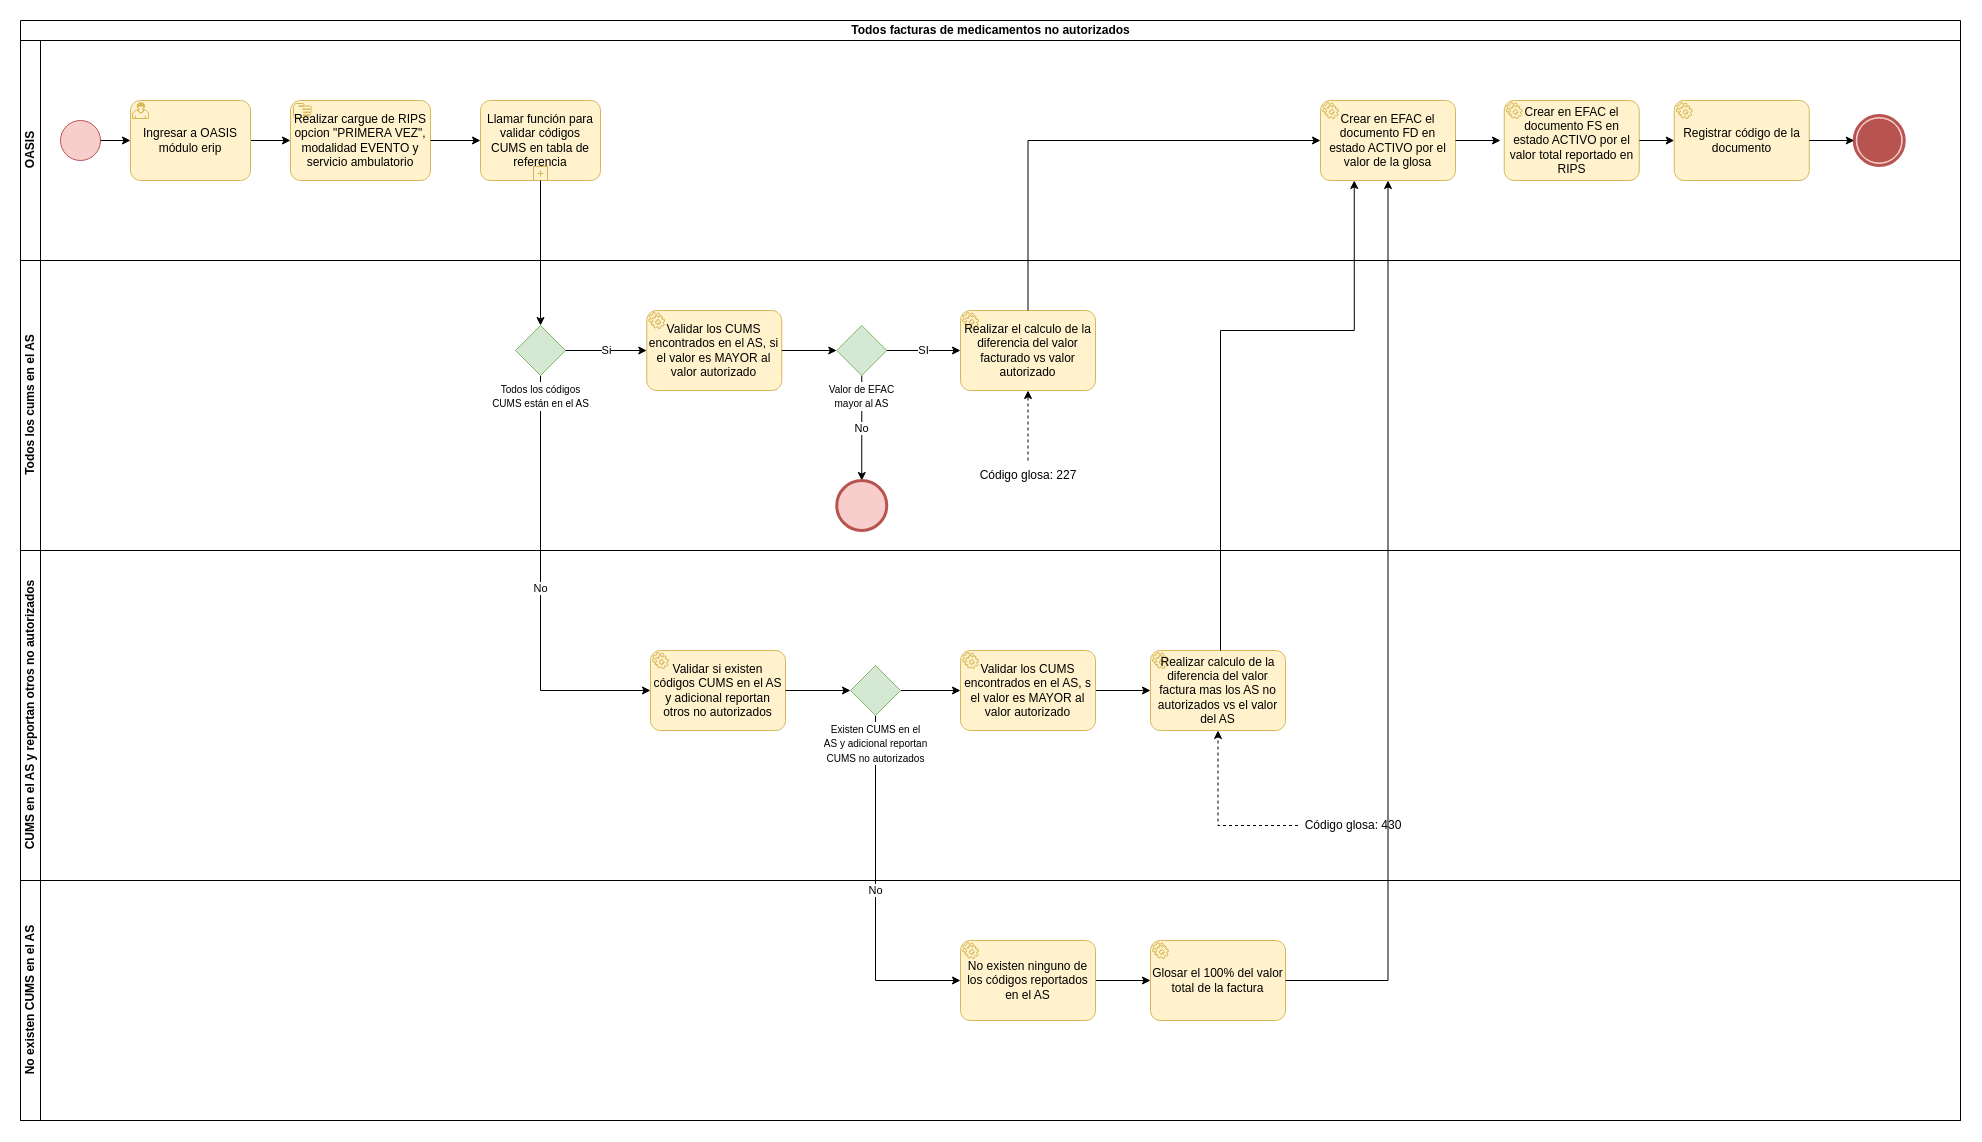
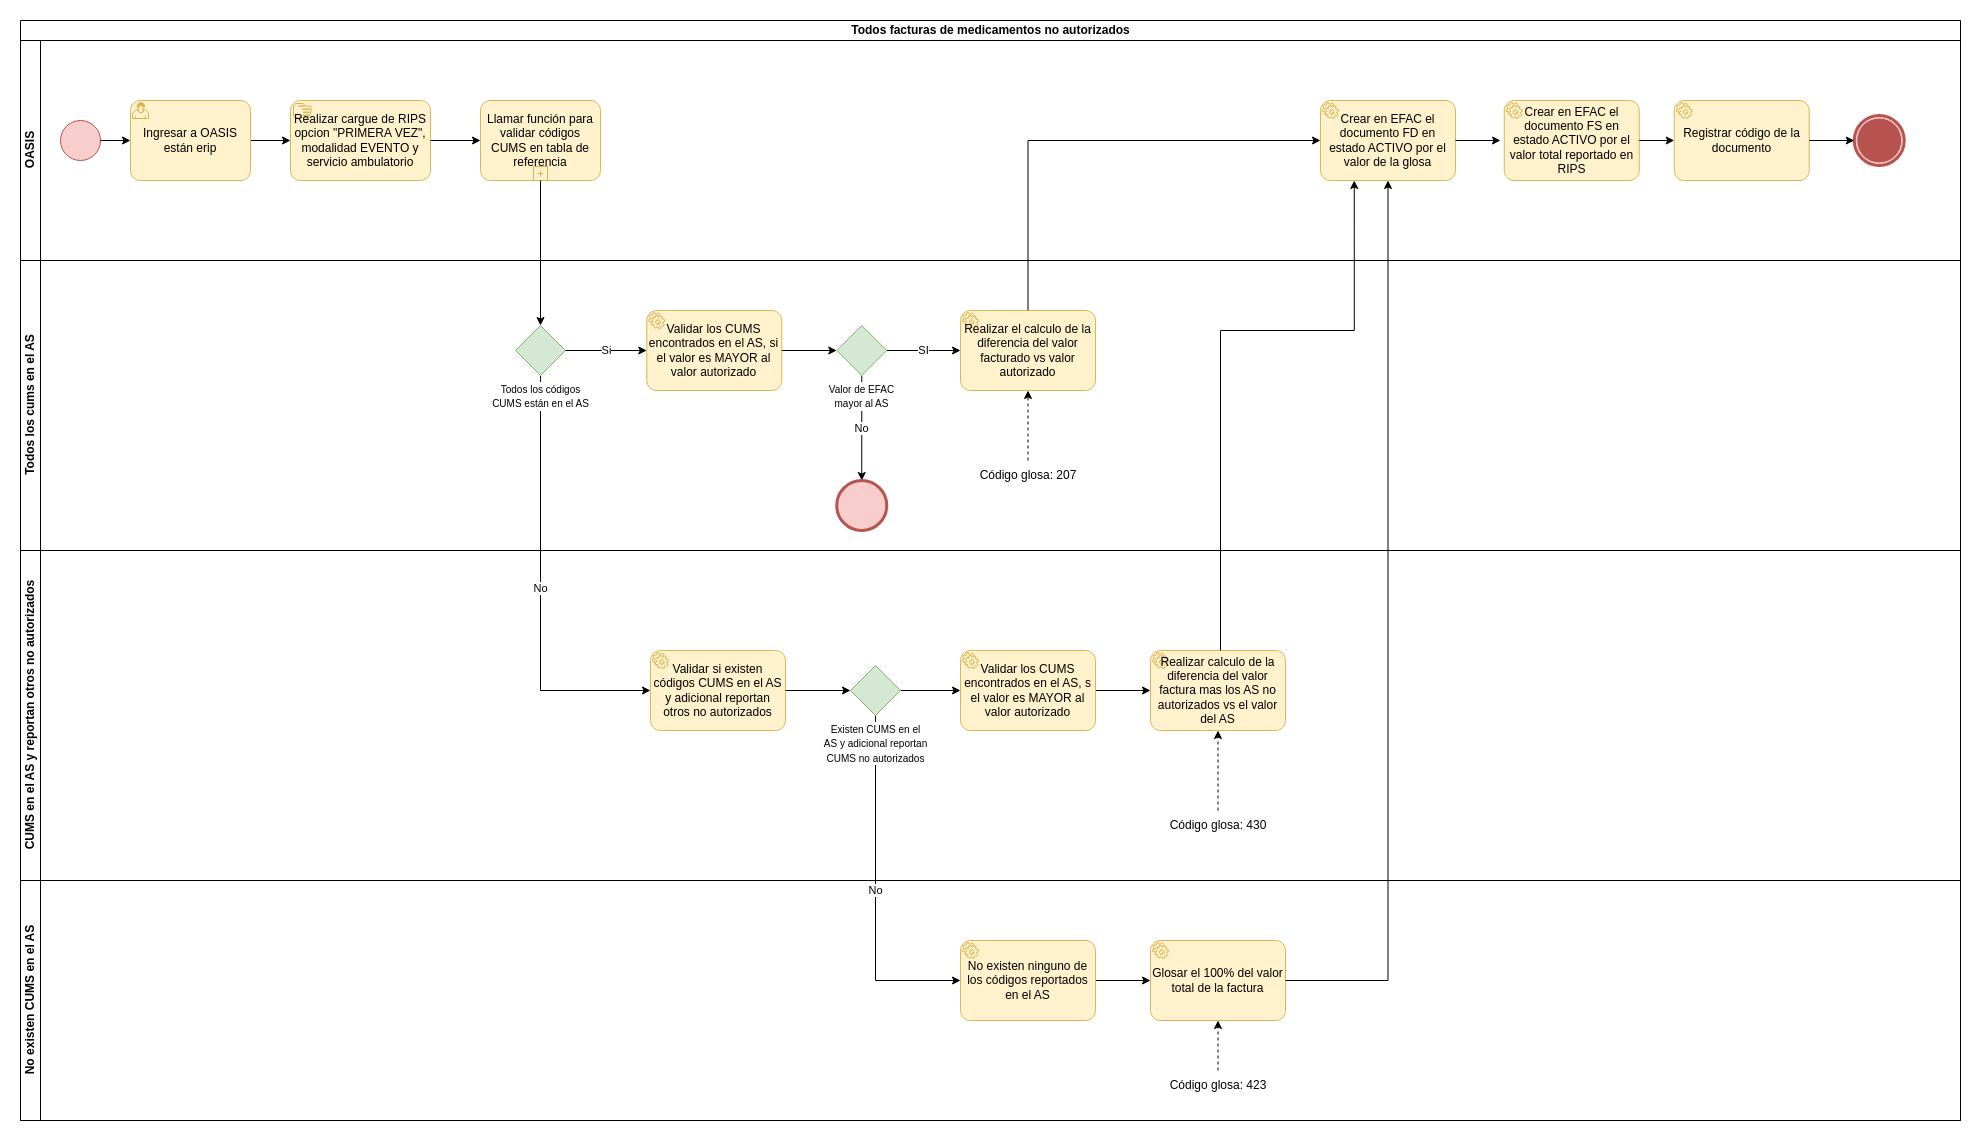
node "Ingresar a OASIS módulo erip": label "Ingresar a OASIS módulo erip" -> "Ingresar a OASIS están erip"
node "Código glosa: 227": label "Código glosa: 227" -> "Código glosa: 207"
node "Código glosa: 430": moved (1353, 826) -> (1218, 826)
edge "Código glosa: 423" -> "Glosar el 100% del valor total de la factura": added
node "Código glosa: 423": added
